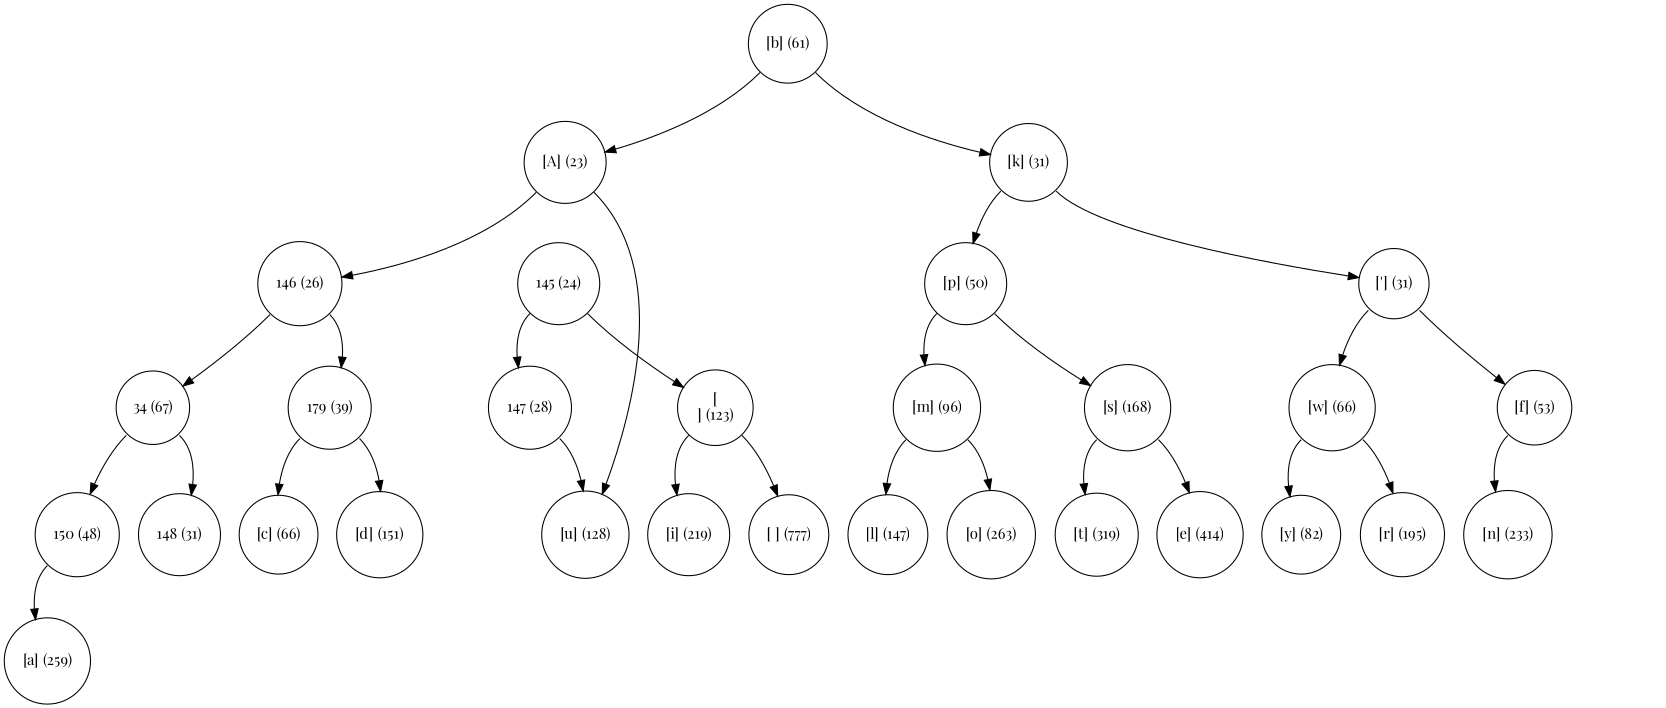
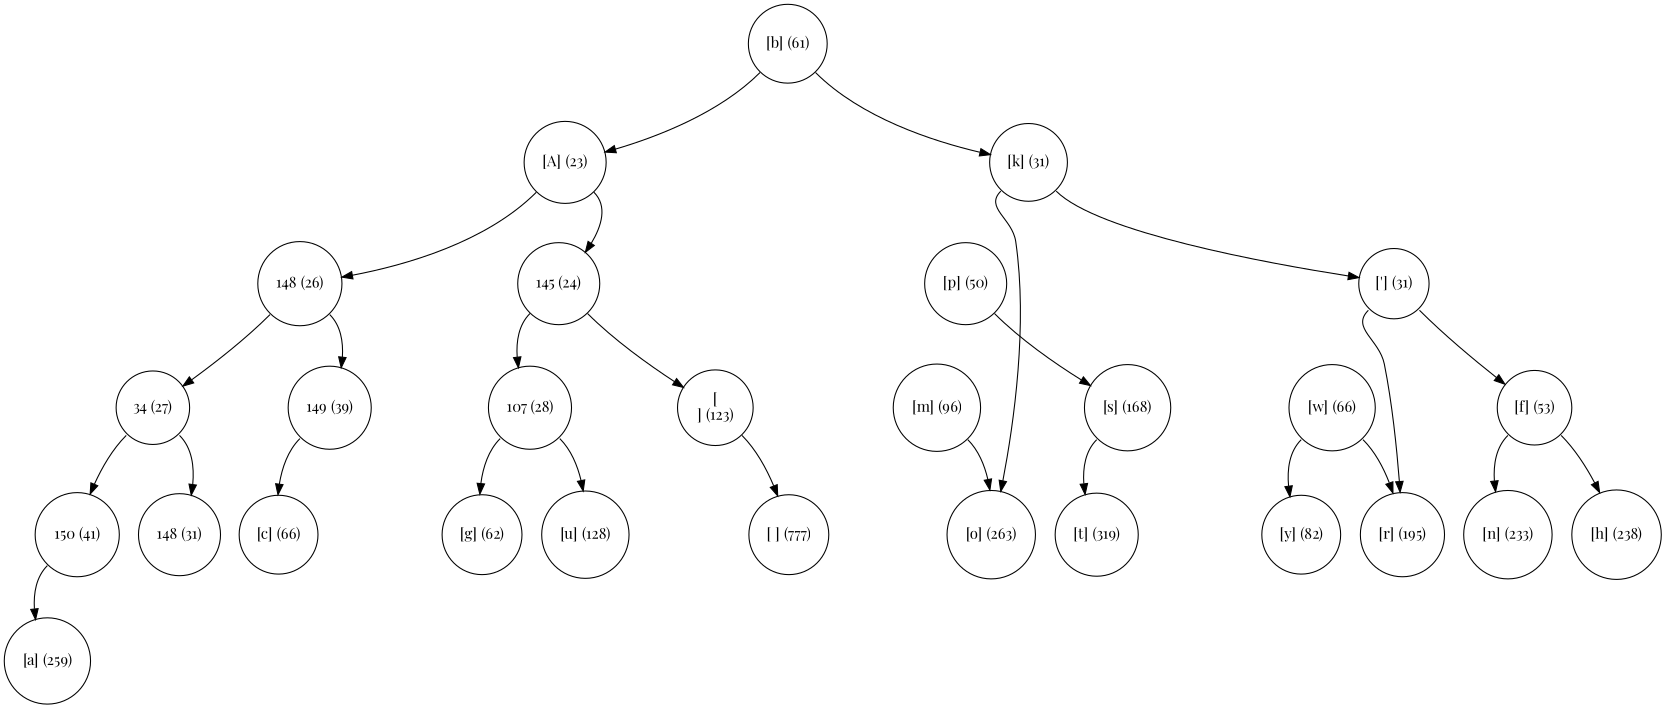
edge "[k] (31)" -> "[p] (50)": now "[k] (31)" -> "[o] (263)"
node "146 (26)": label "146 (26)" -> "148 (26)"
edge "['] (31)" -> "[w] (66)": now "['] (31)" -> "[r] (195)"
edge "[p] (50)" -> "[m] (96)": removed
edge "[A] (23)" -> "[u] (128)": now "[A] (23)" -> "145 (24)"
node "34 (67)": label "34 (67)" -> "34 (27)"
node "179 (39)": label "179 (39)" -> "149 (39)"
node "147 (28)": label "147 (28)" -> "107 (28)"
node "150 (48)": label "150 (48)" -> "150 (41)"
node "[d] (151)": removed
node "[g] (62)": added
node "[i] (219)": removed
node "[l] (147)": removed
node "[e] (414)": removed
node "[h] (238)": added
